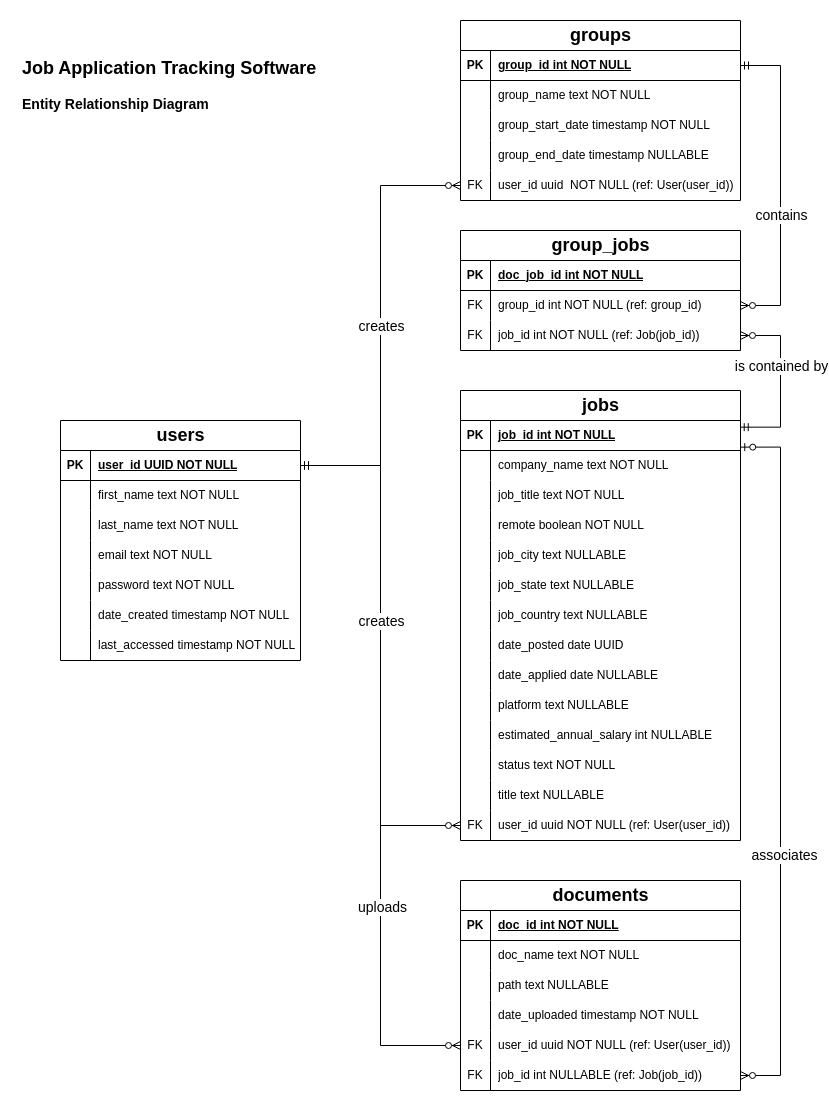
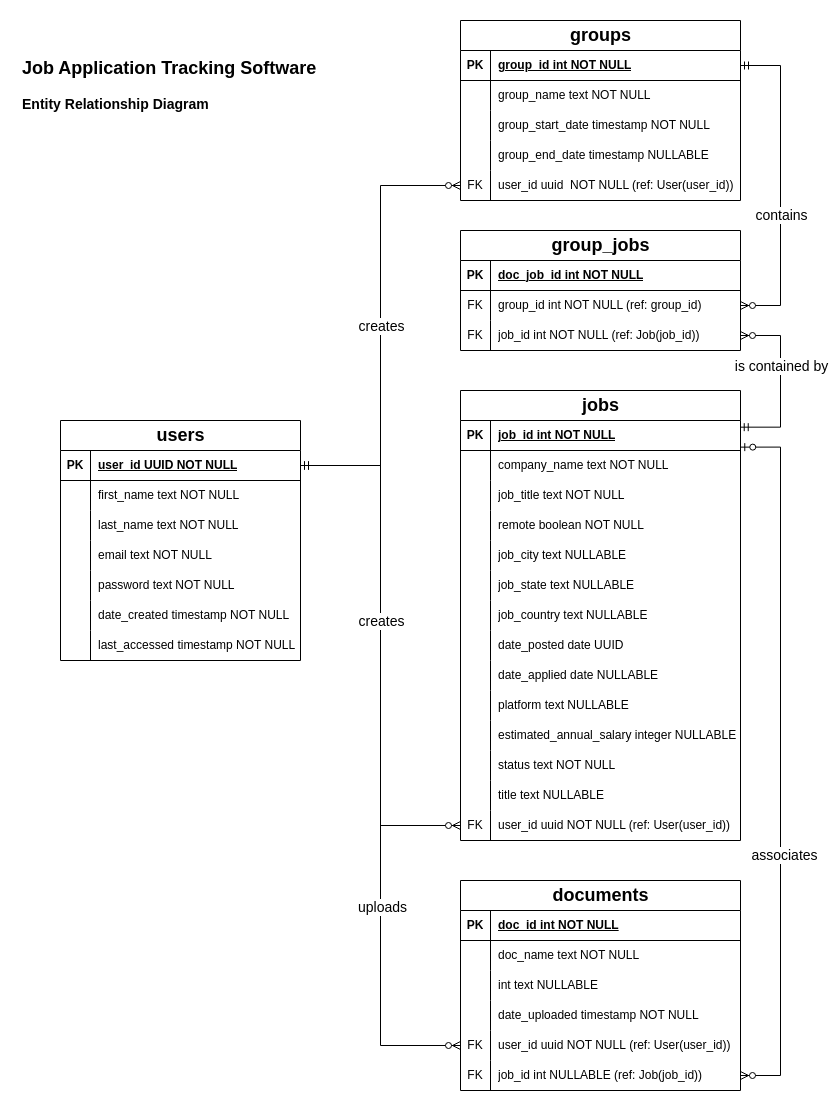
node "estimated_annual_salary int NULLABLE": label "estimated_annual_salary int NULLABLE" -> "estimated_annual_salary integer NULLABLE"
node "path text NULLABLE": label "path text NULLABLE" -> "int text NULLABLE"
